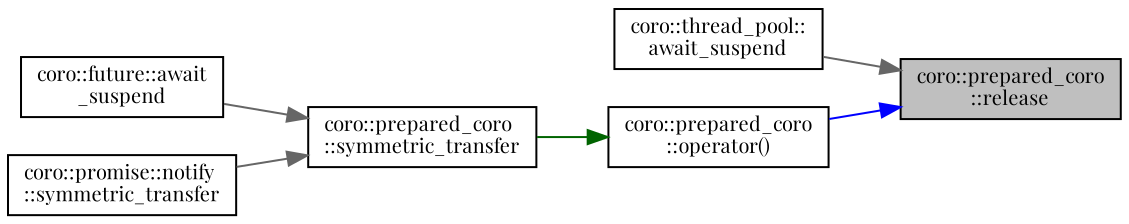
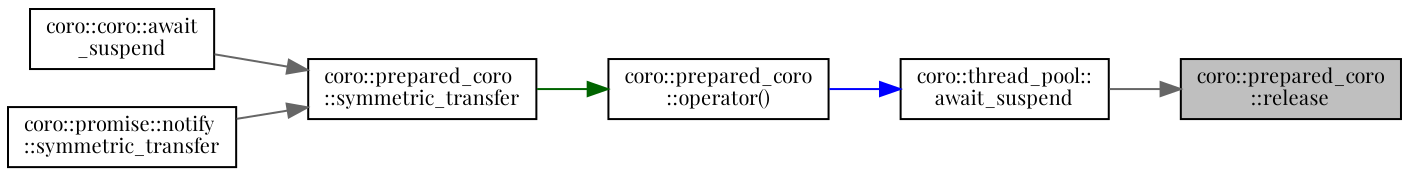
node "coro::future::await _suspend": label "coro::future::await _suspend" -> "coro::coro::await _suspend"
edge "coro::prepared_coro ::operator()" -> "coro::prepared_coro ::release": now "coro::prepared_coro ::operator()" -> "coro::thread_pool:: await_suspend"
